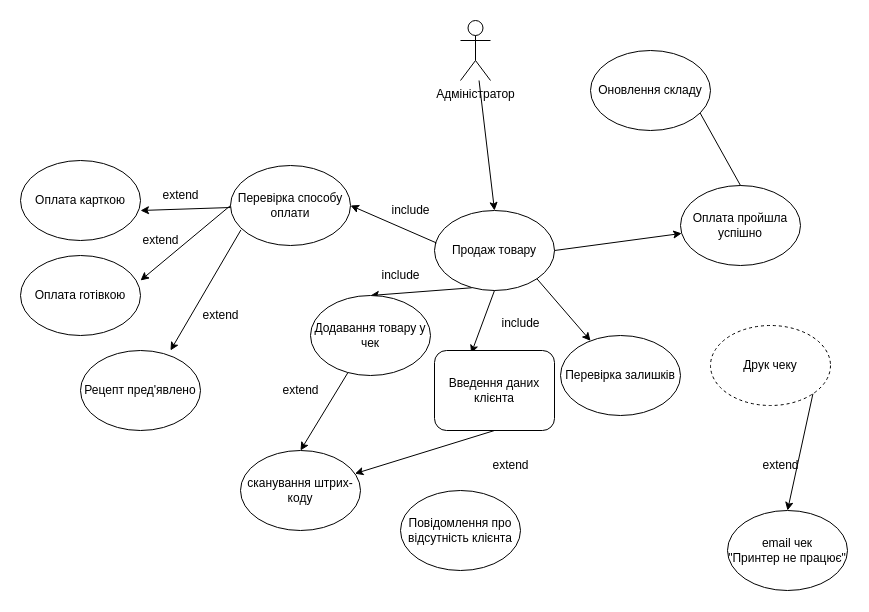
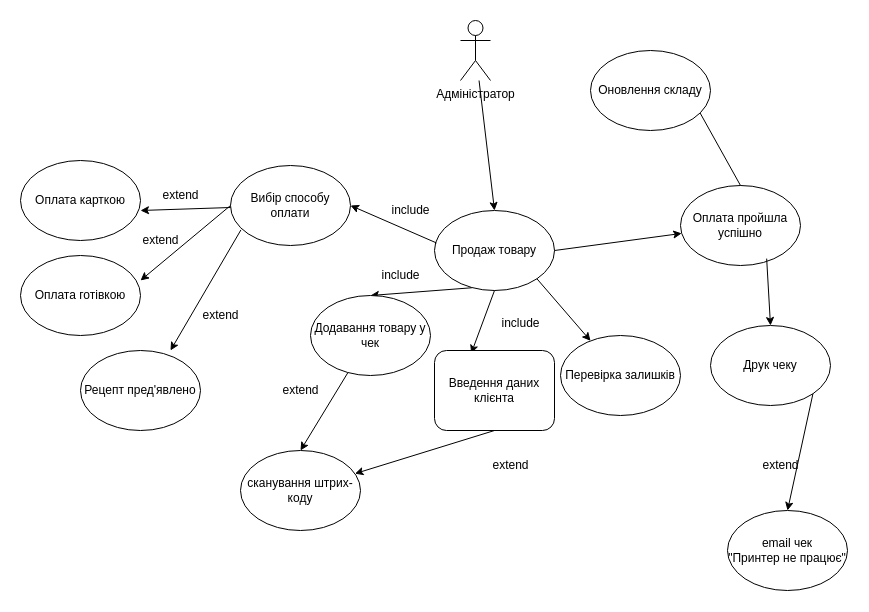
node "Перевірка способу оплати": label "Перевірка способу оплати" -> "Вибір способу оплати"
edge "Оплата пройшла успішно" -> "Друк чеку": added
node "Друк чеку": style dashed -> solid
node "Повідомлення про відсутність клієнта": removed
